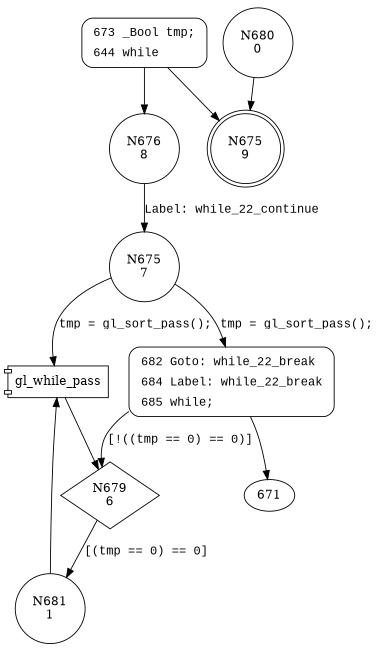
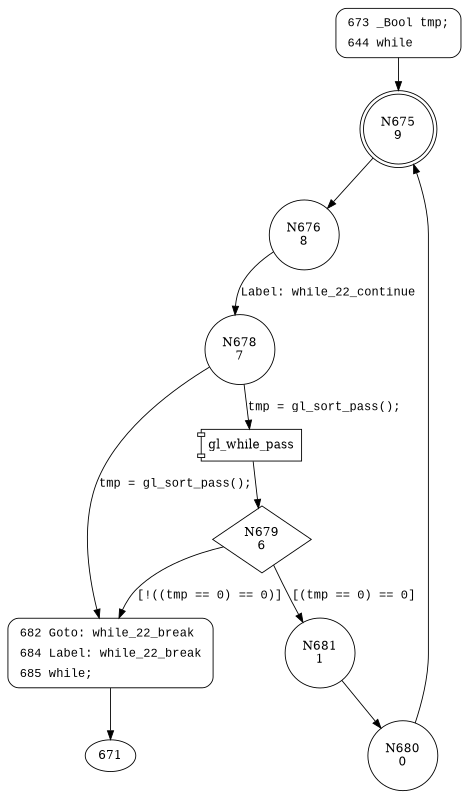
edge "673" -> "N676 8": now "N675 9" -> "N676 8"
node "N675 7": label "N675 7" -> "N678 7"
edge "682" -> "N679 6": reversed
edge "N681 1" -> "gl_while_pass": now "N681 1" -> "N680 0"
